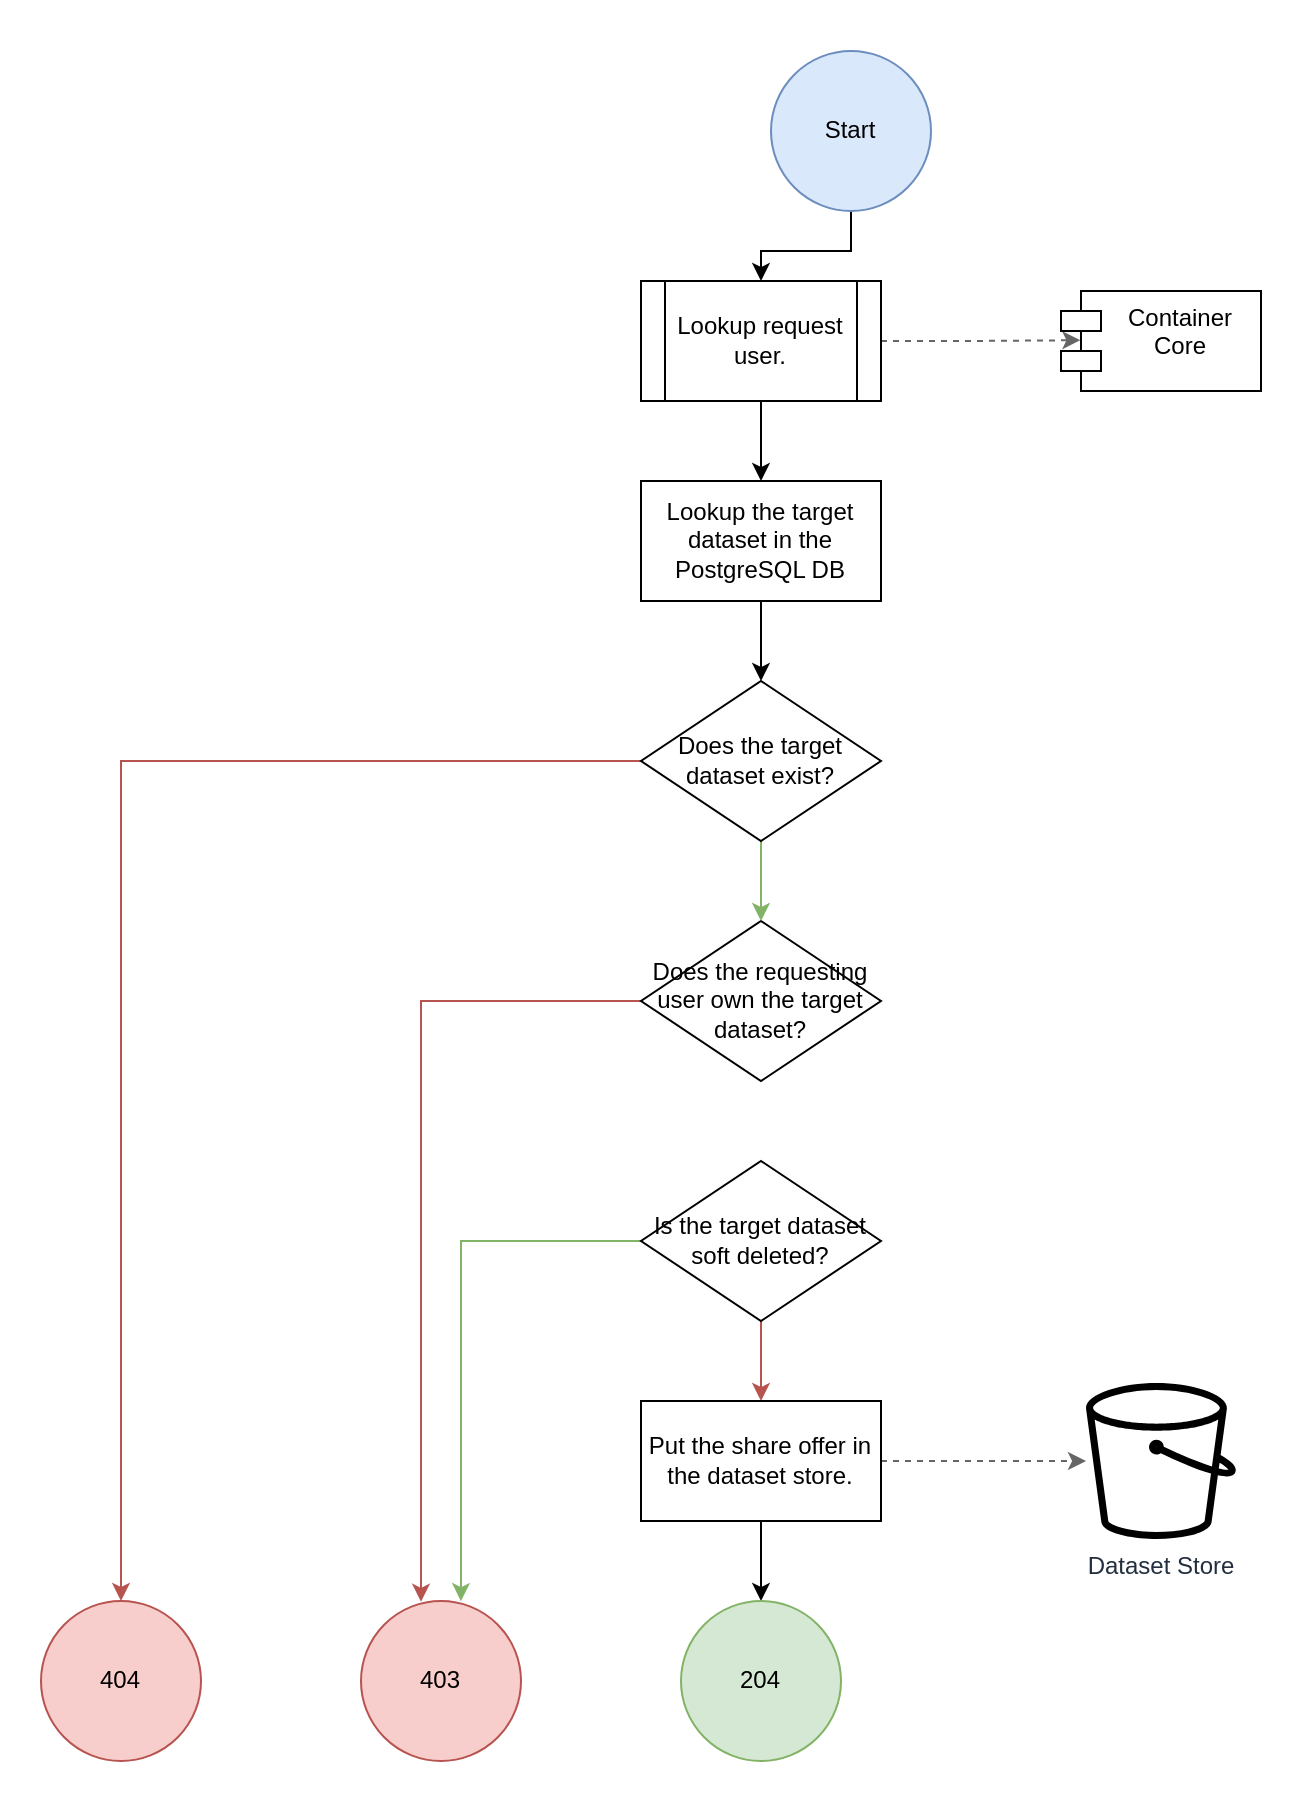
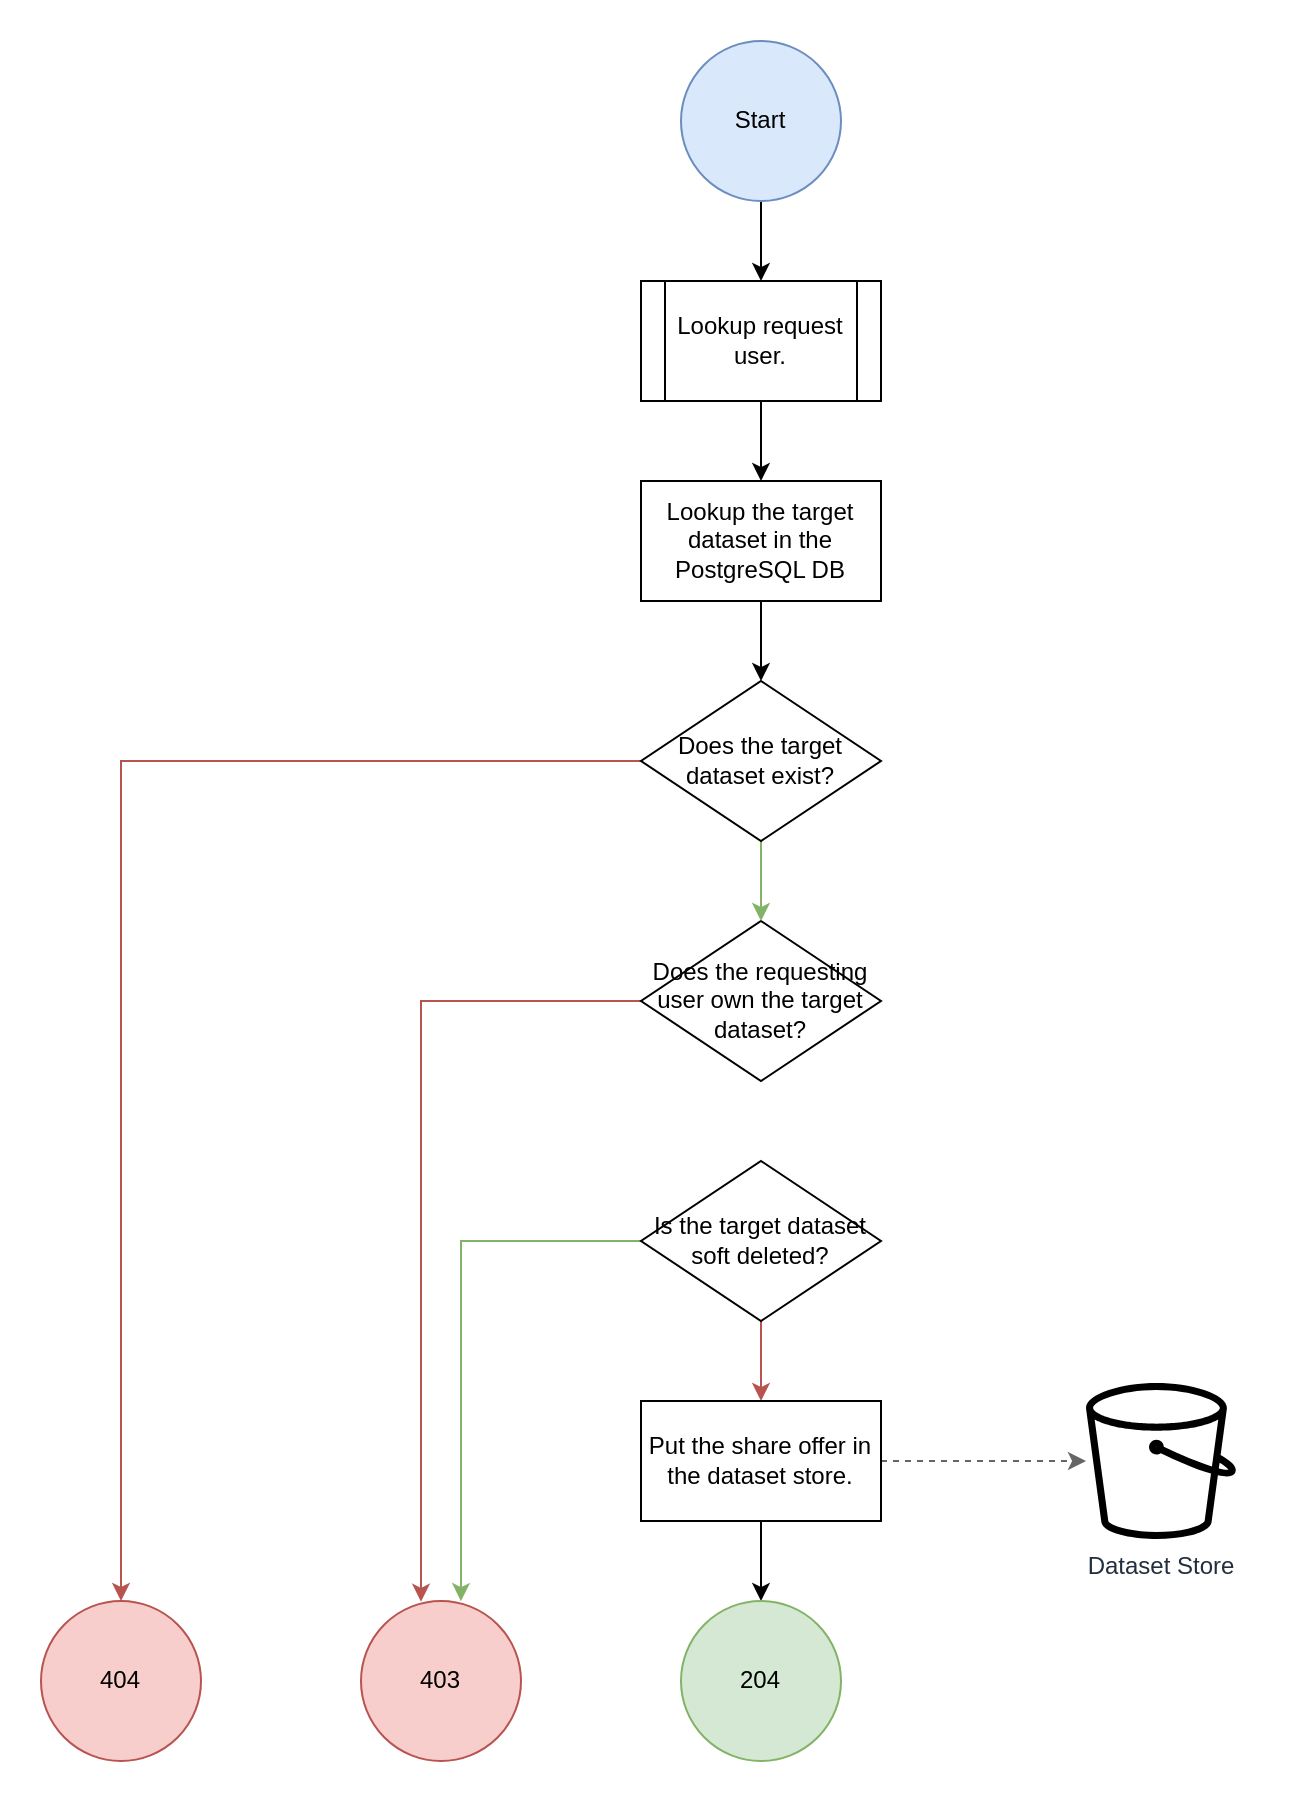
node "Start": moved (851, 131) -> (761, 121)
edge "Lookup request user." -> "Container Core": removed
node "Container Core": removed
